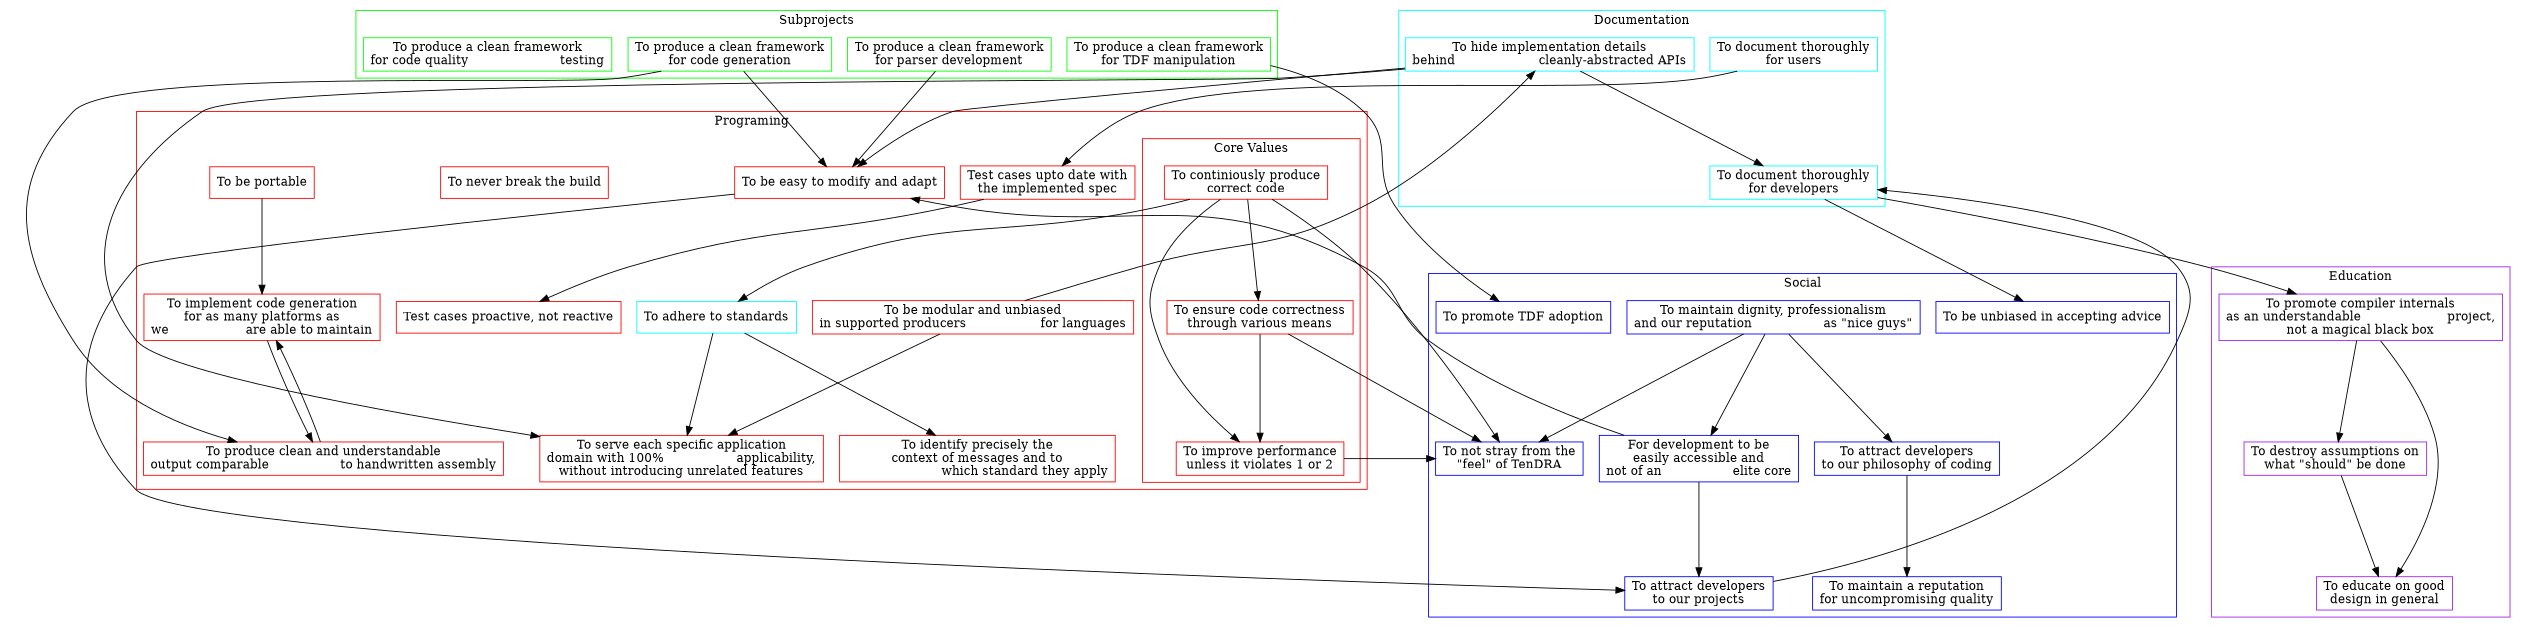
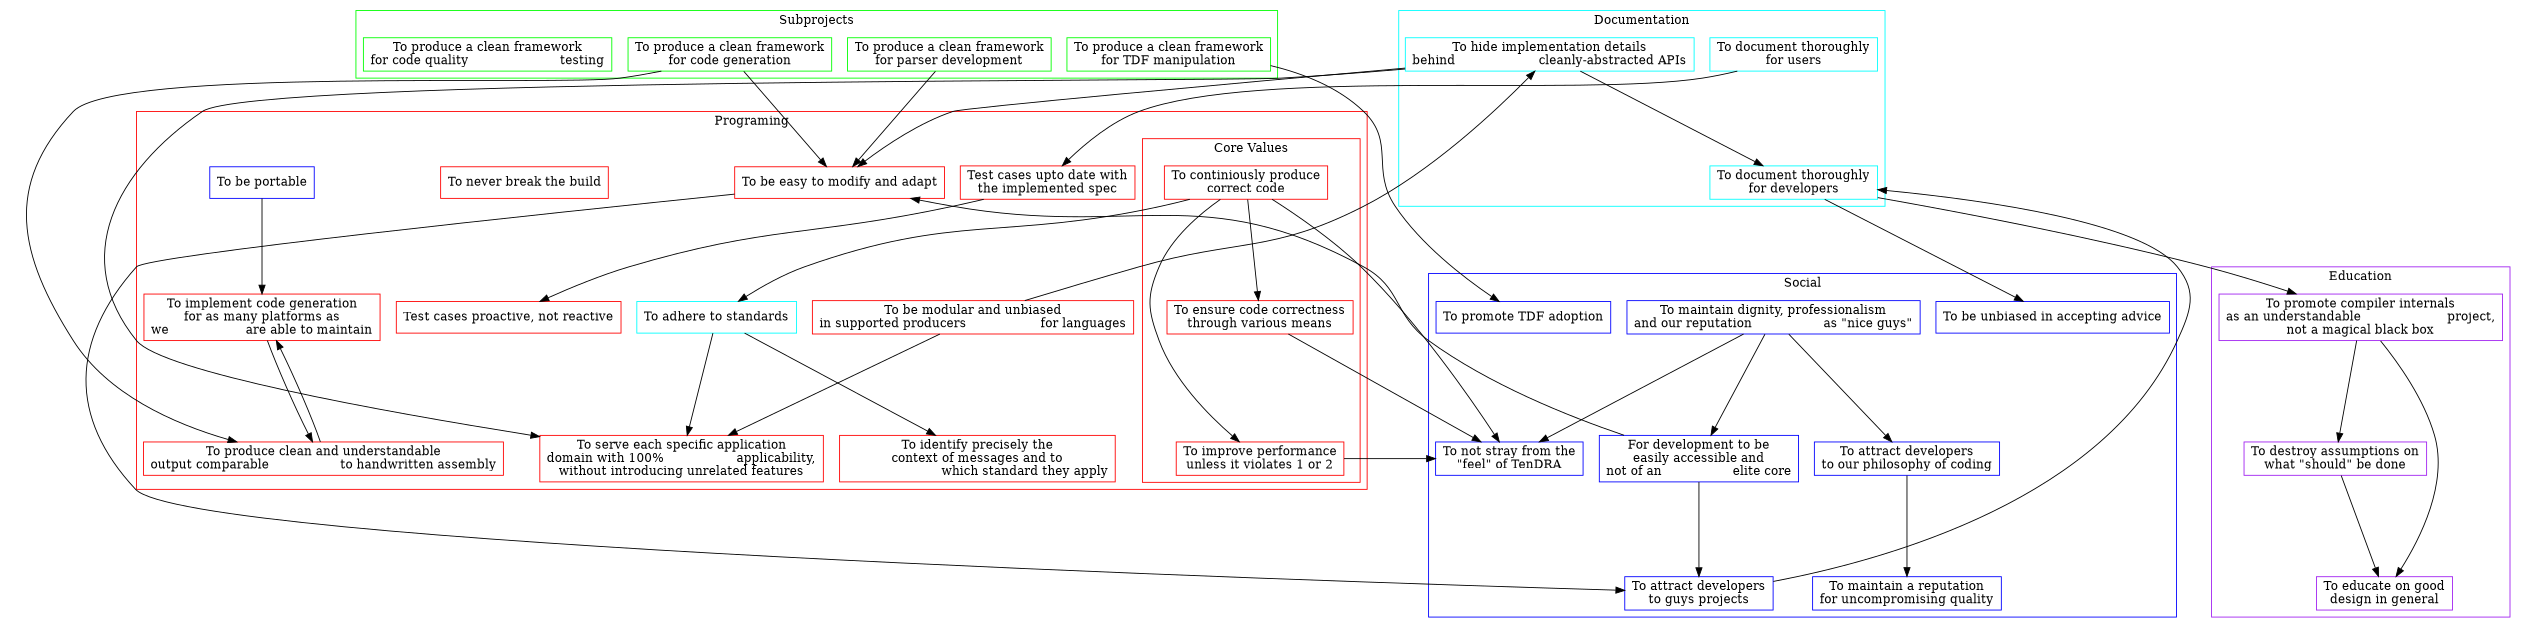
node "To be portable": color red -> blue
edge "To ensure code correctness through various means" -> "To improve performance unless it violates 1 or 2": removed
node "To attract developers to our projects": label "To attract developers to our projects" -> "To attract developers to guys projects"
